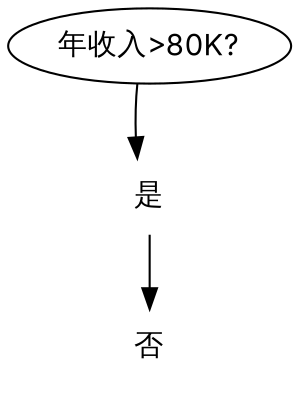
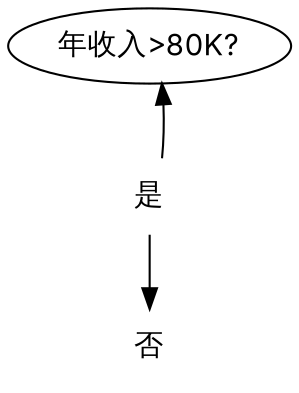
edge "年收入>80K?" -> "是": reversed
